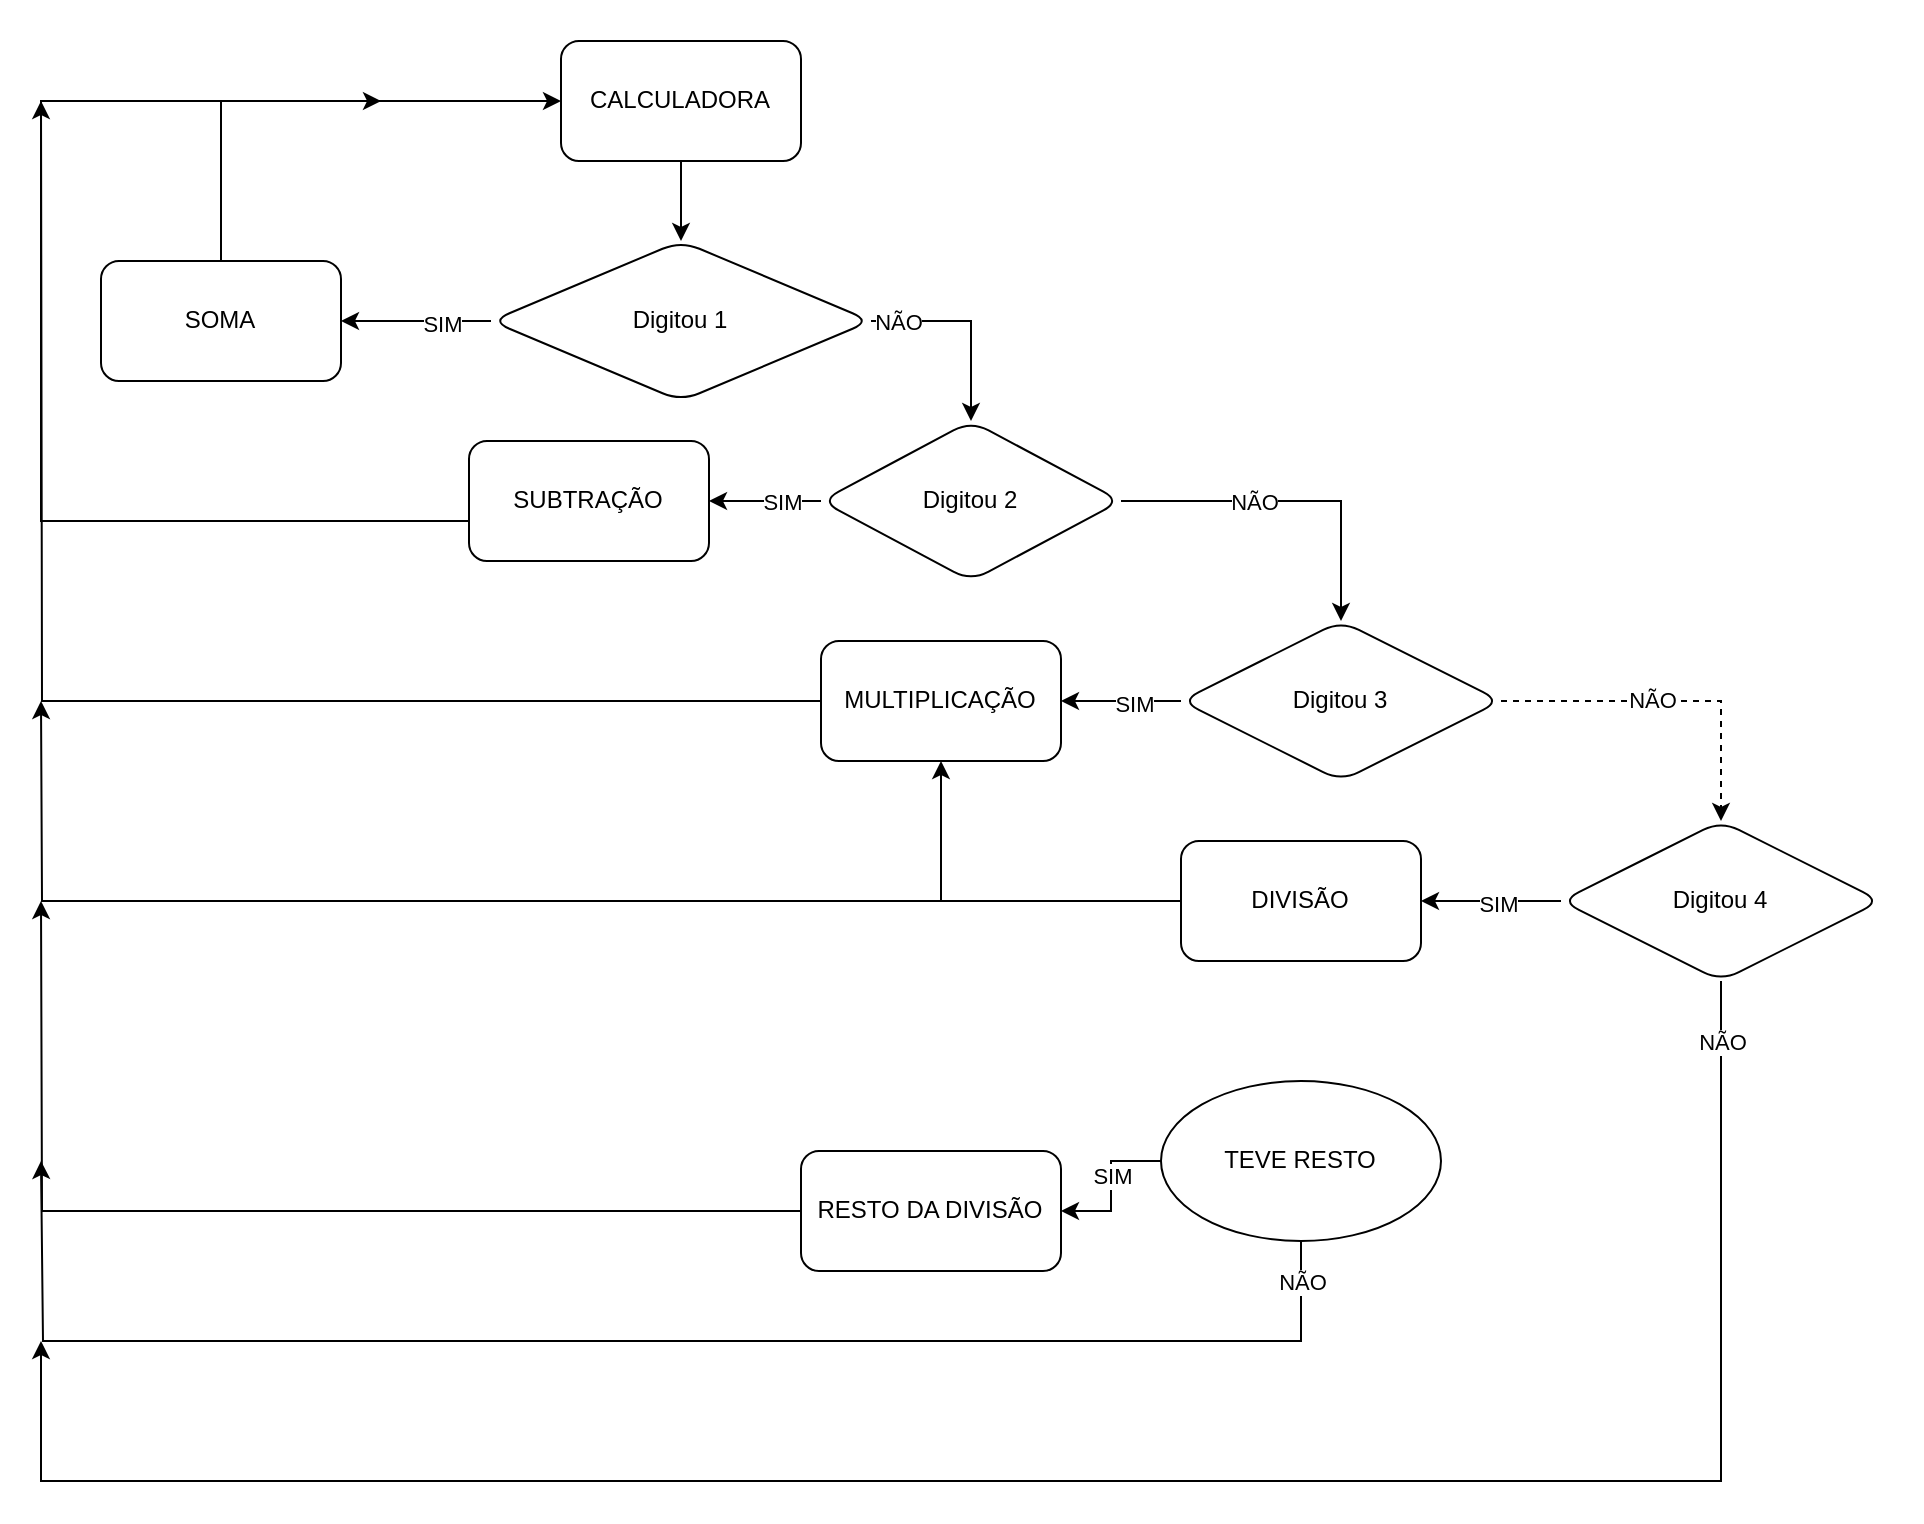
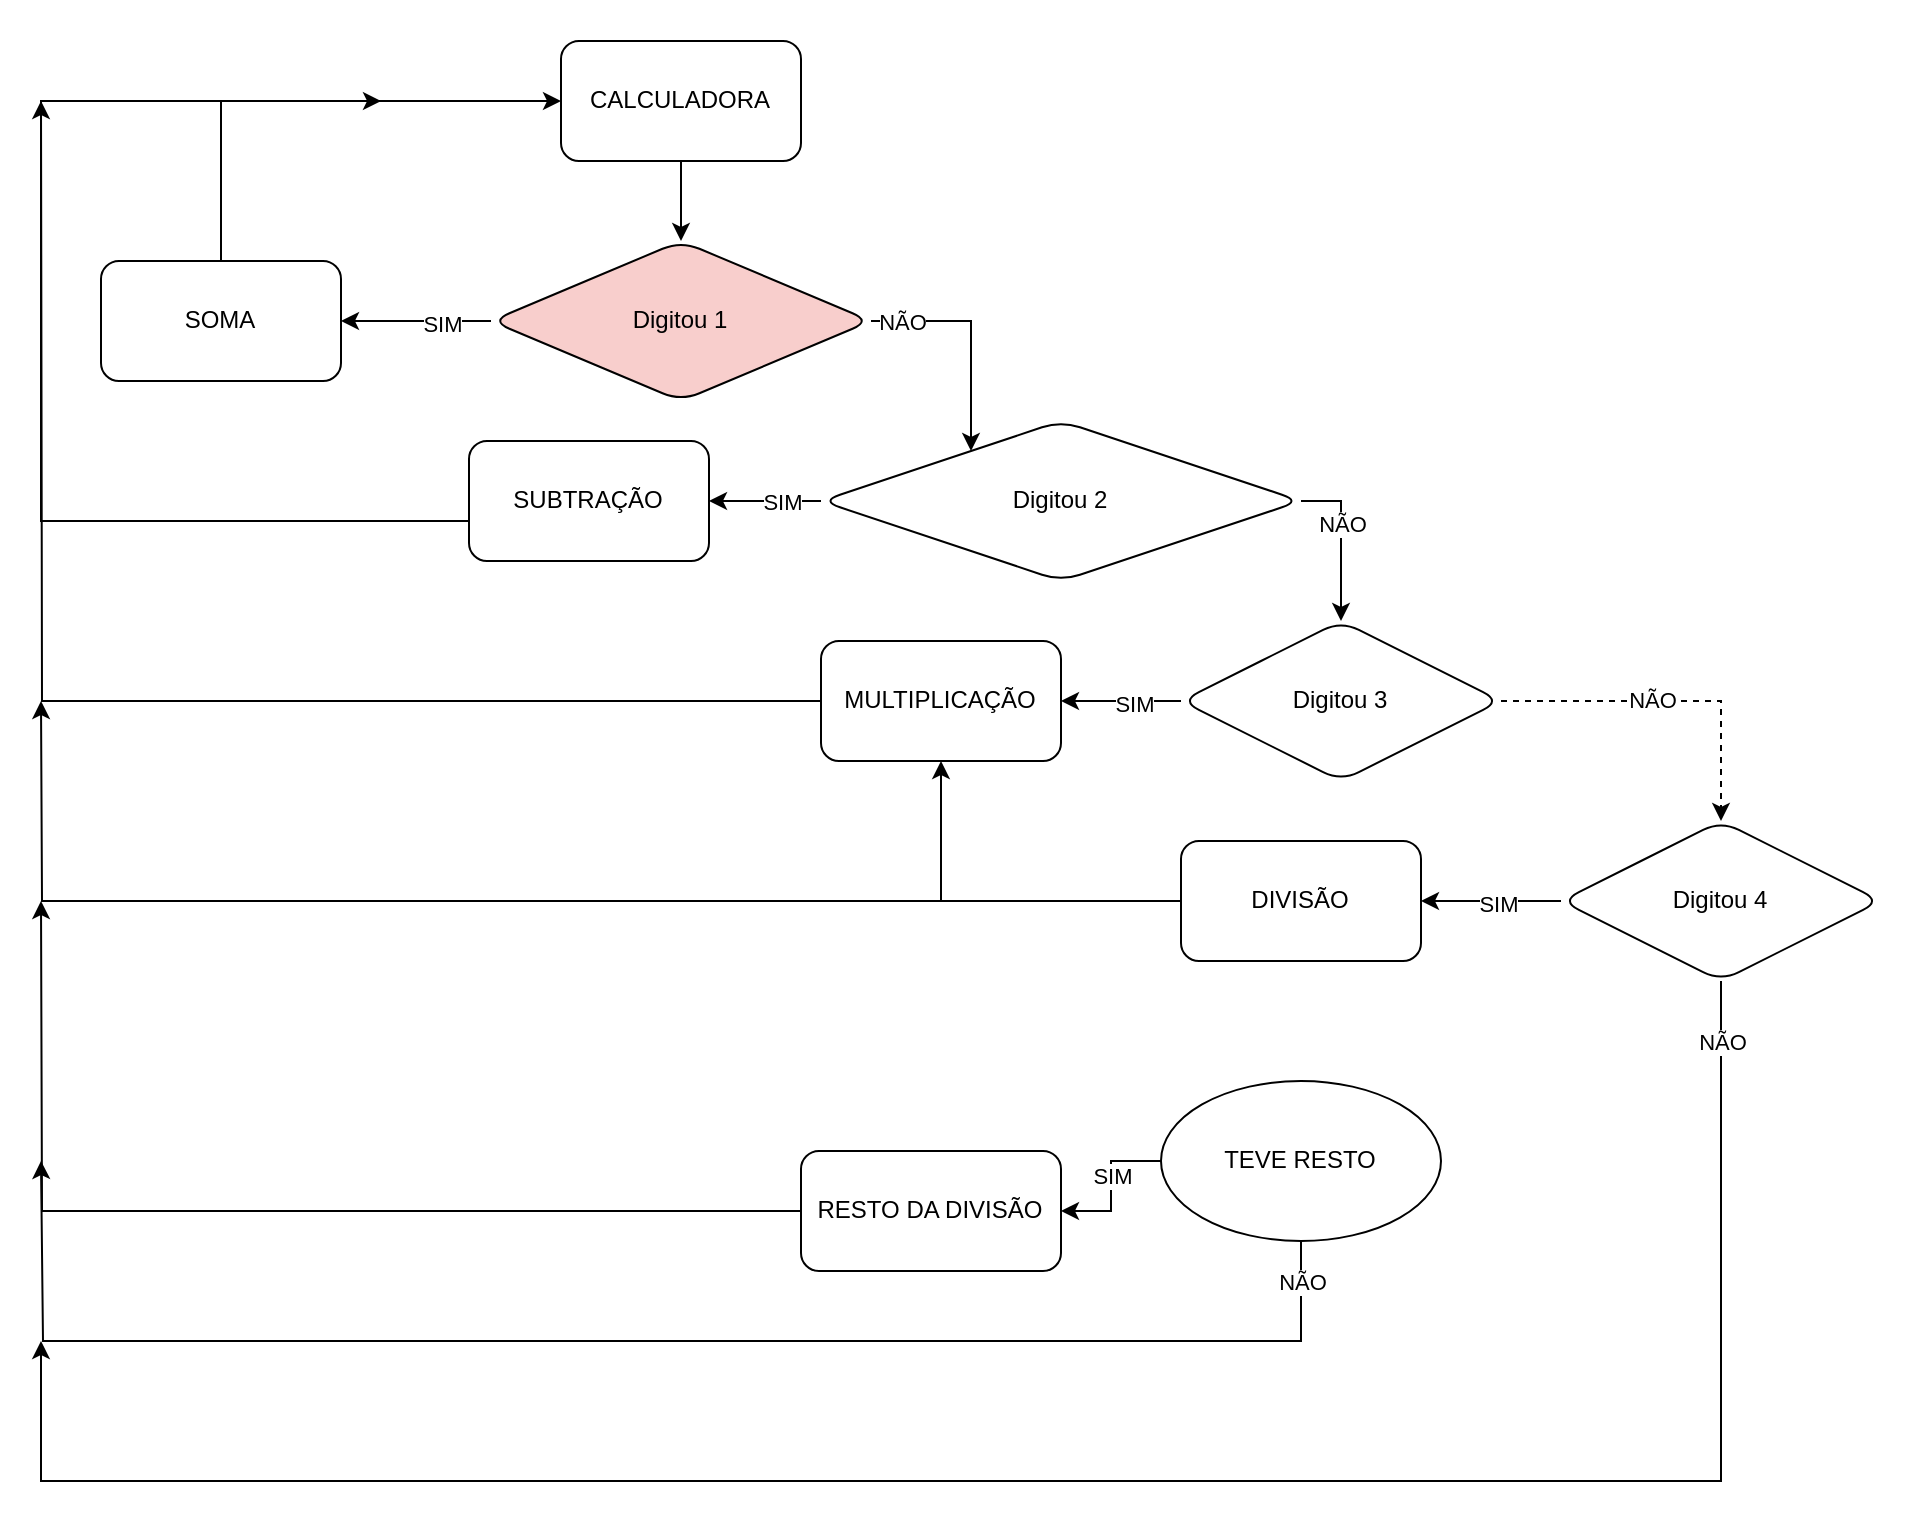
node "Digitou 1": fillcolor #ffffff -> #f8cecc
node "Digitou 2": size 300x160 -> 480x160
